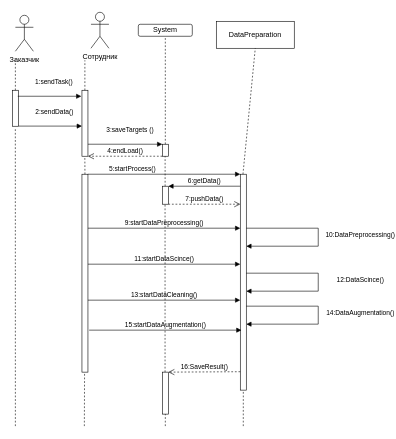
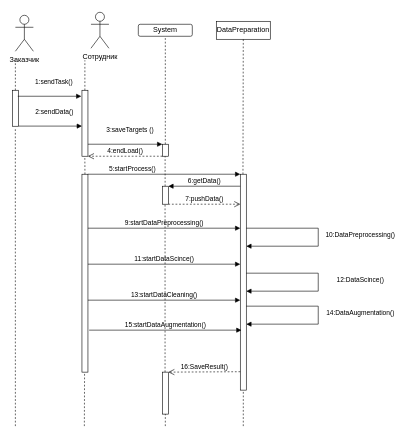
node "DataPreparation": size 78x27 -> 54x18
